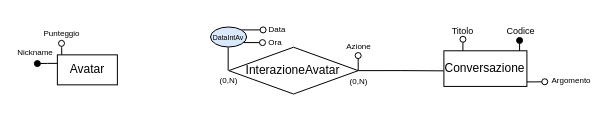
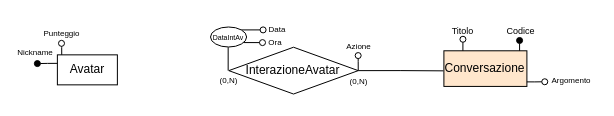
node "DataIntAv": fillcolor #dae8fc -> #ffffff
node "Conversazione": fillcolor #ffffff -> #ffe6cc
